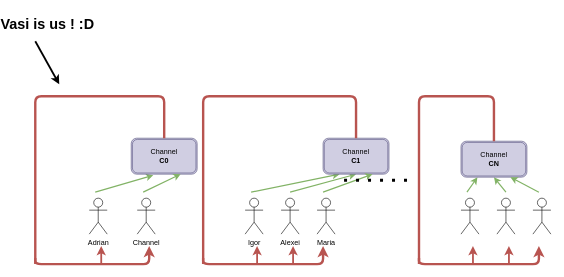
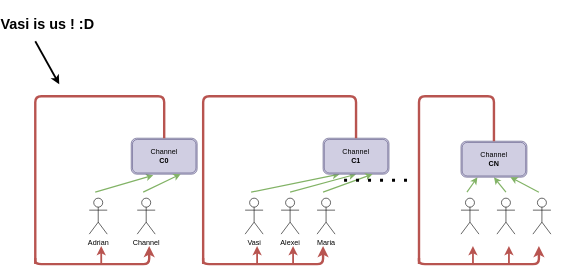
node "Igor": label "Igor" -> "Vasi"
